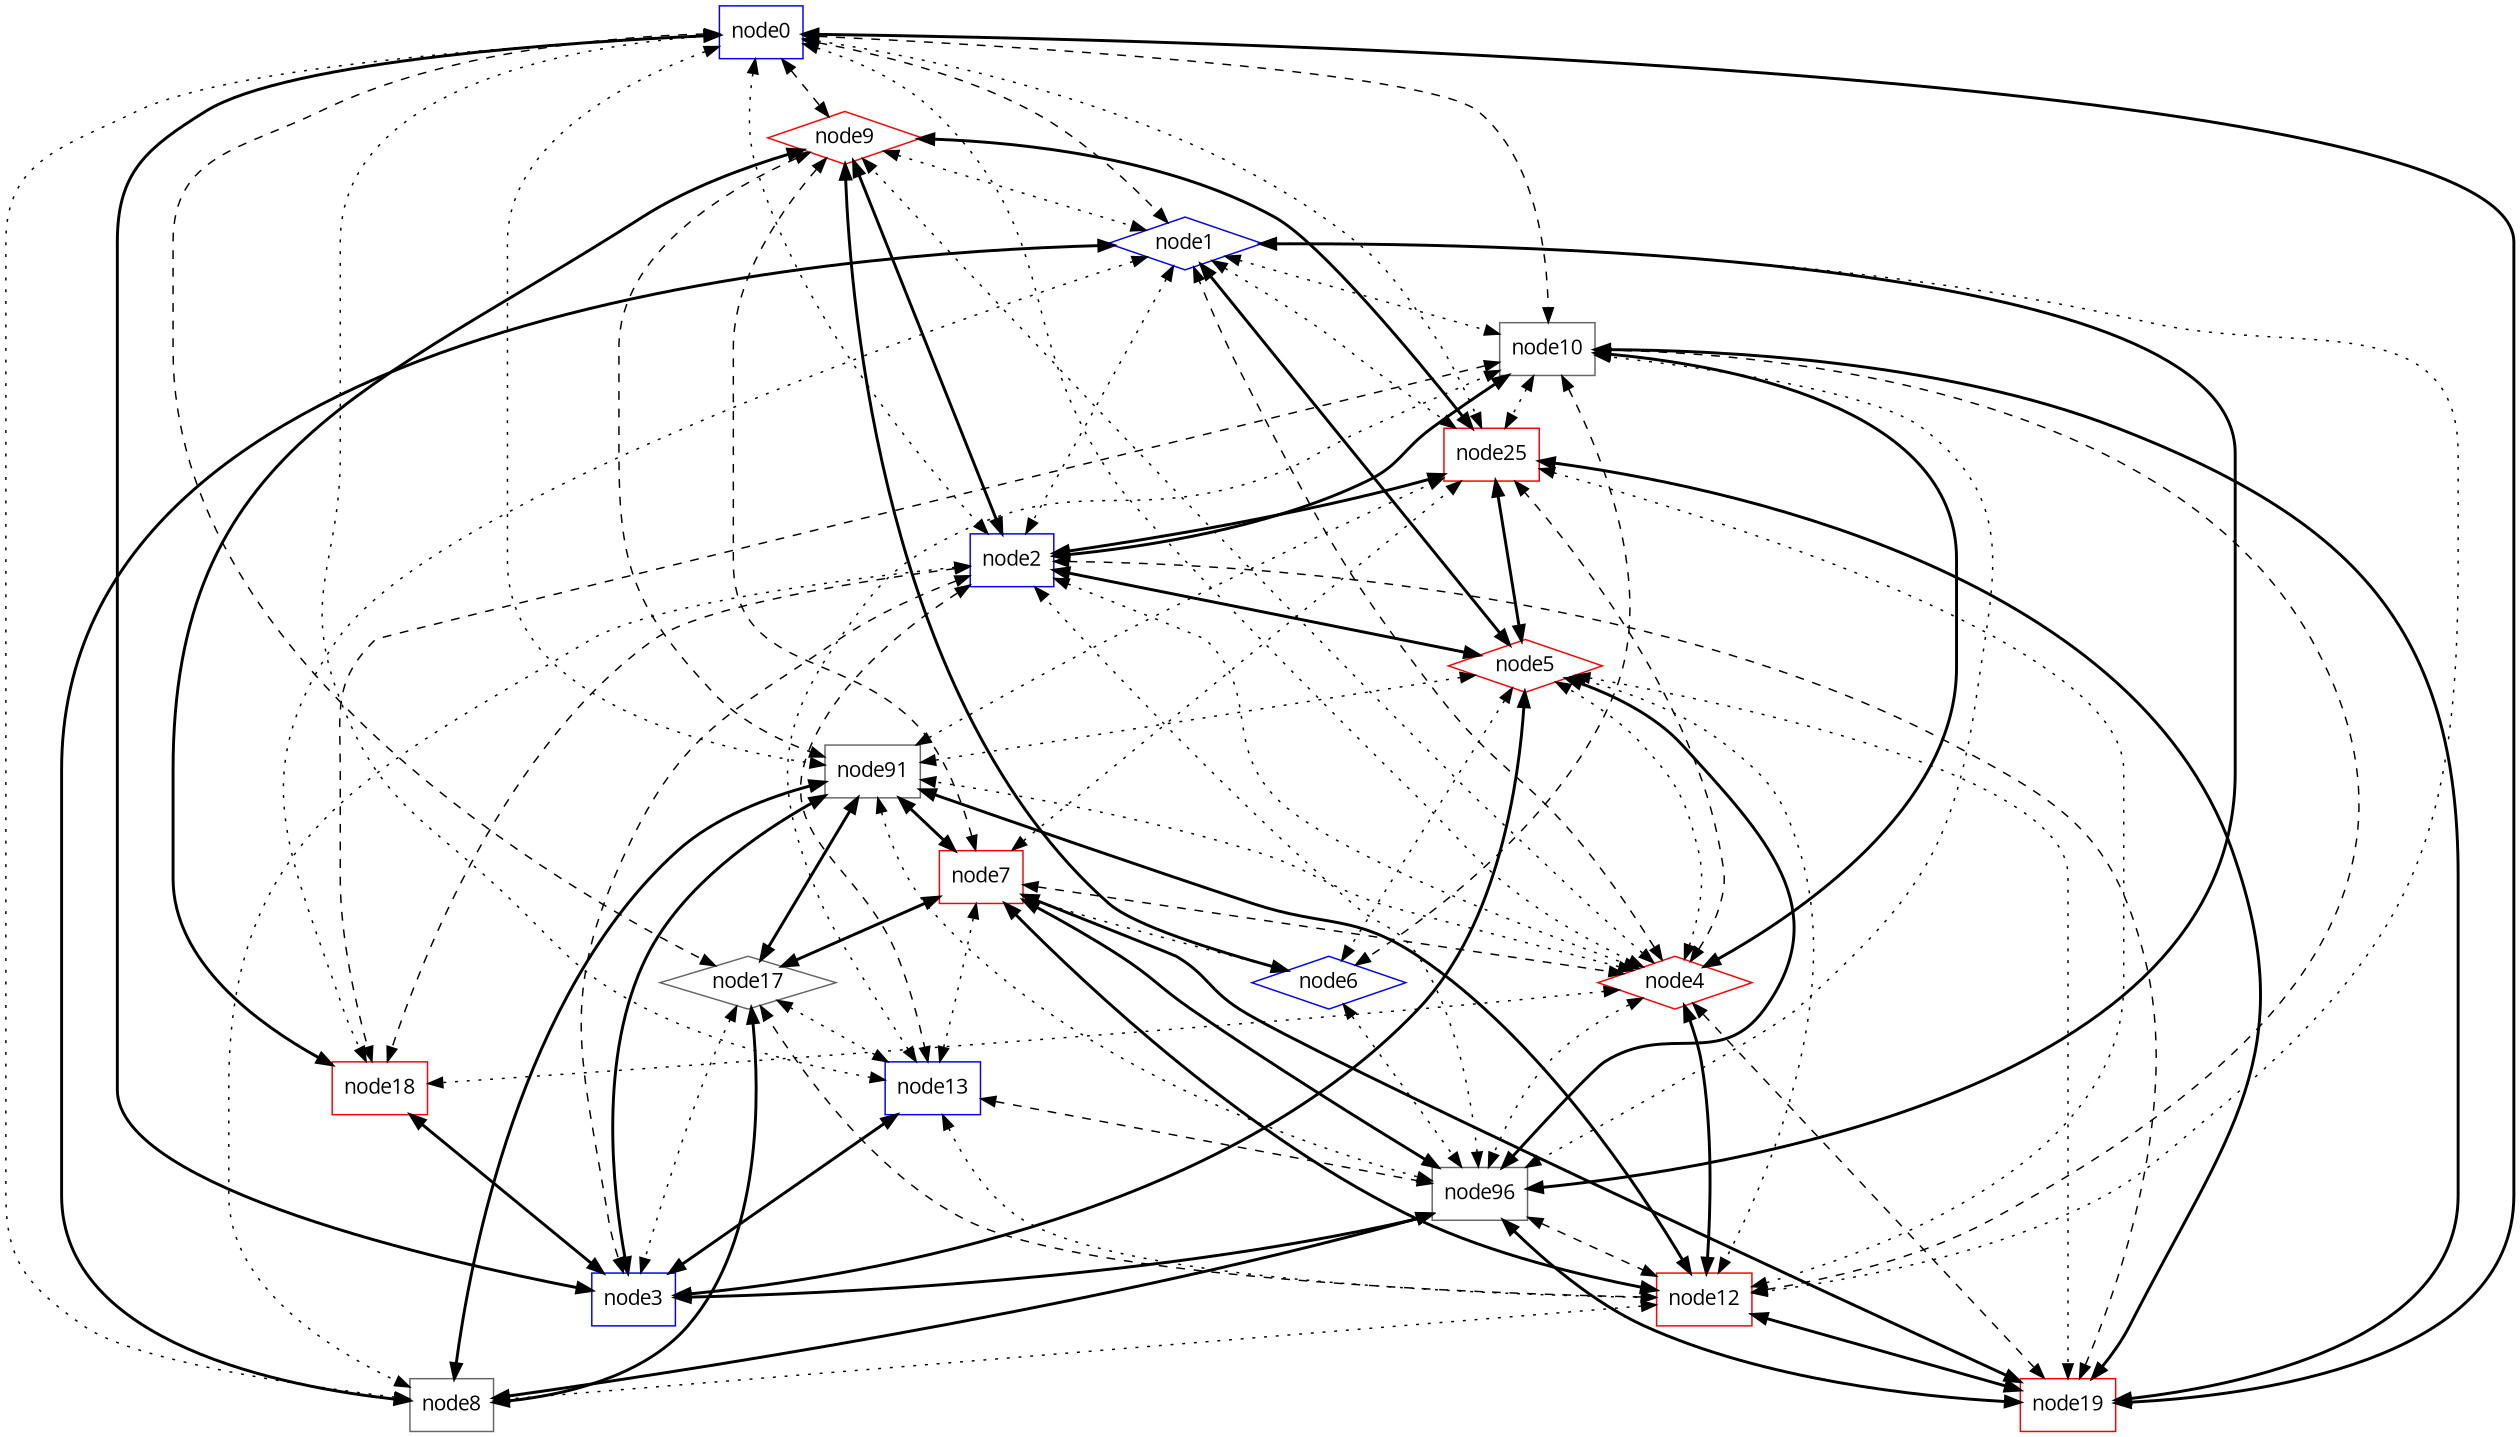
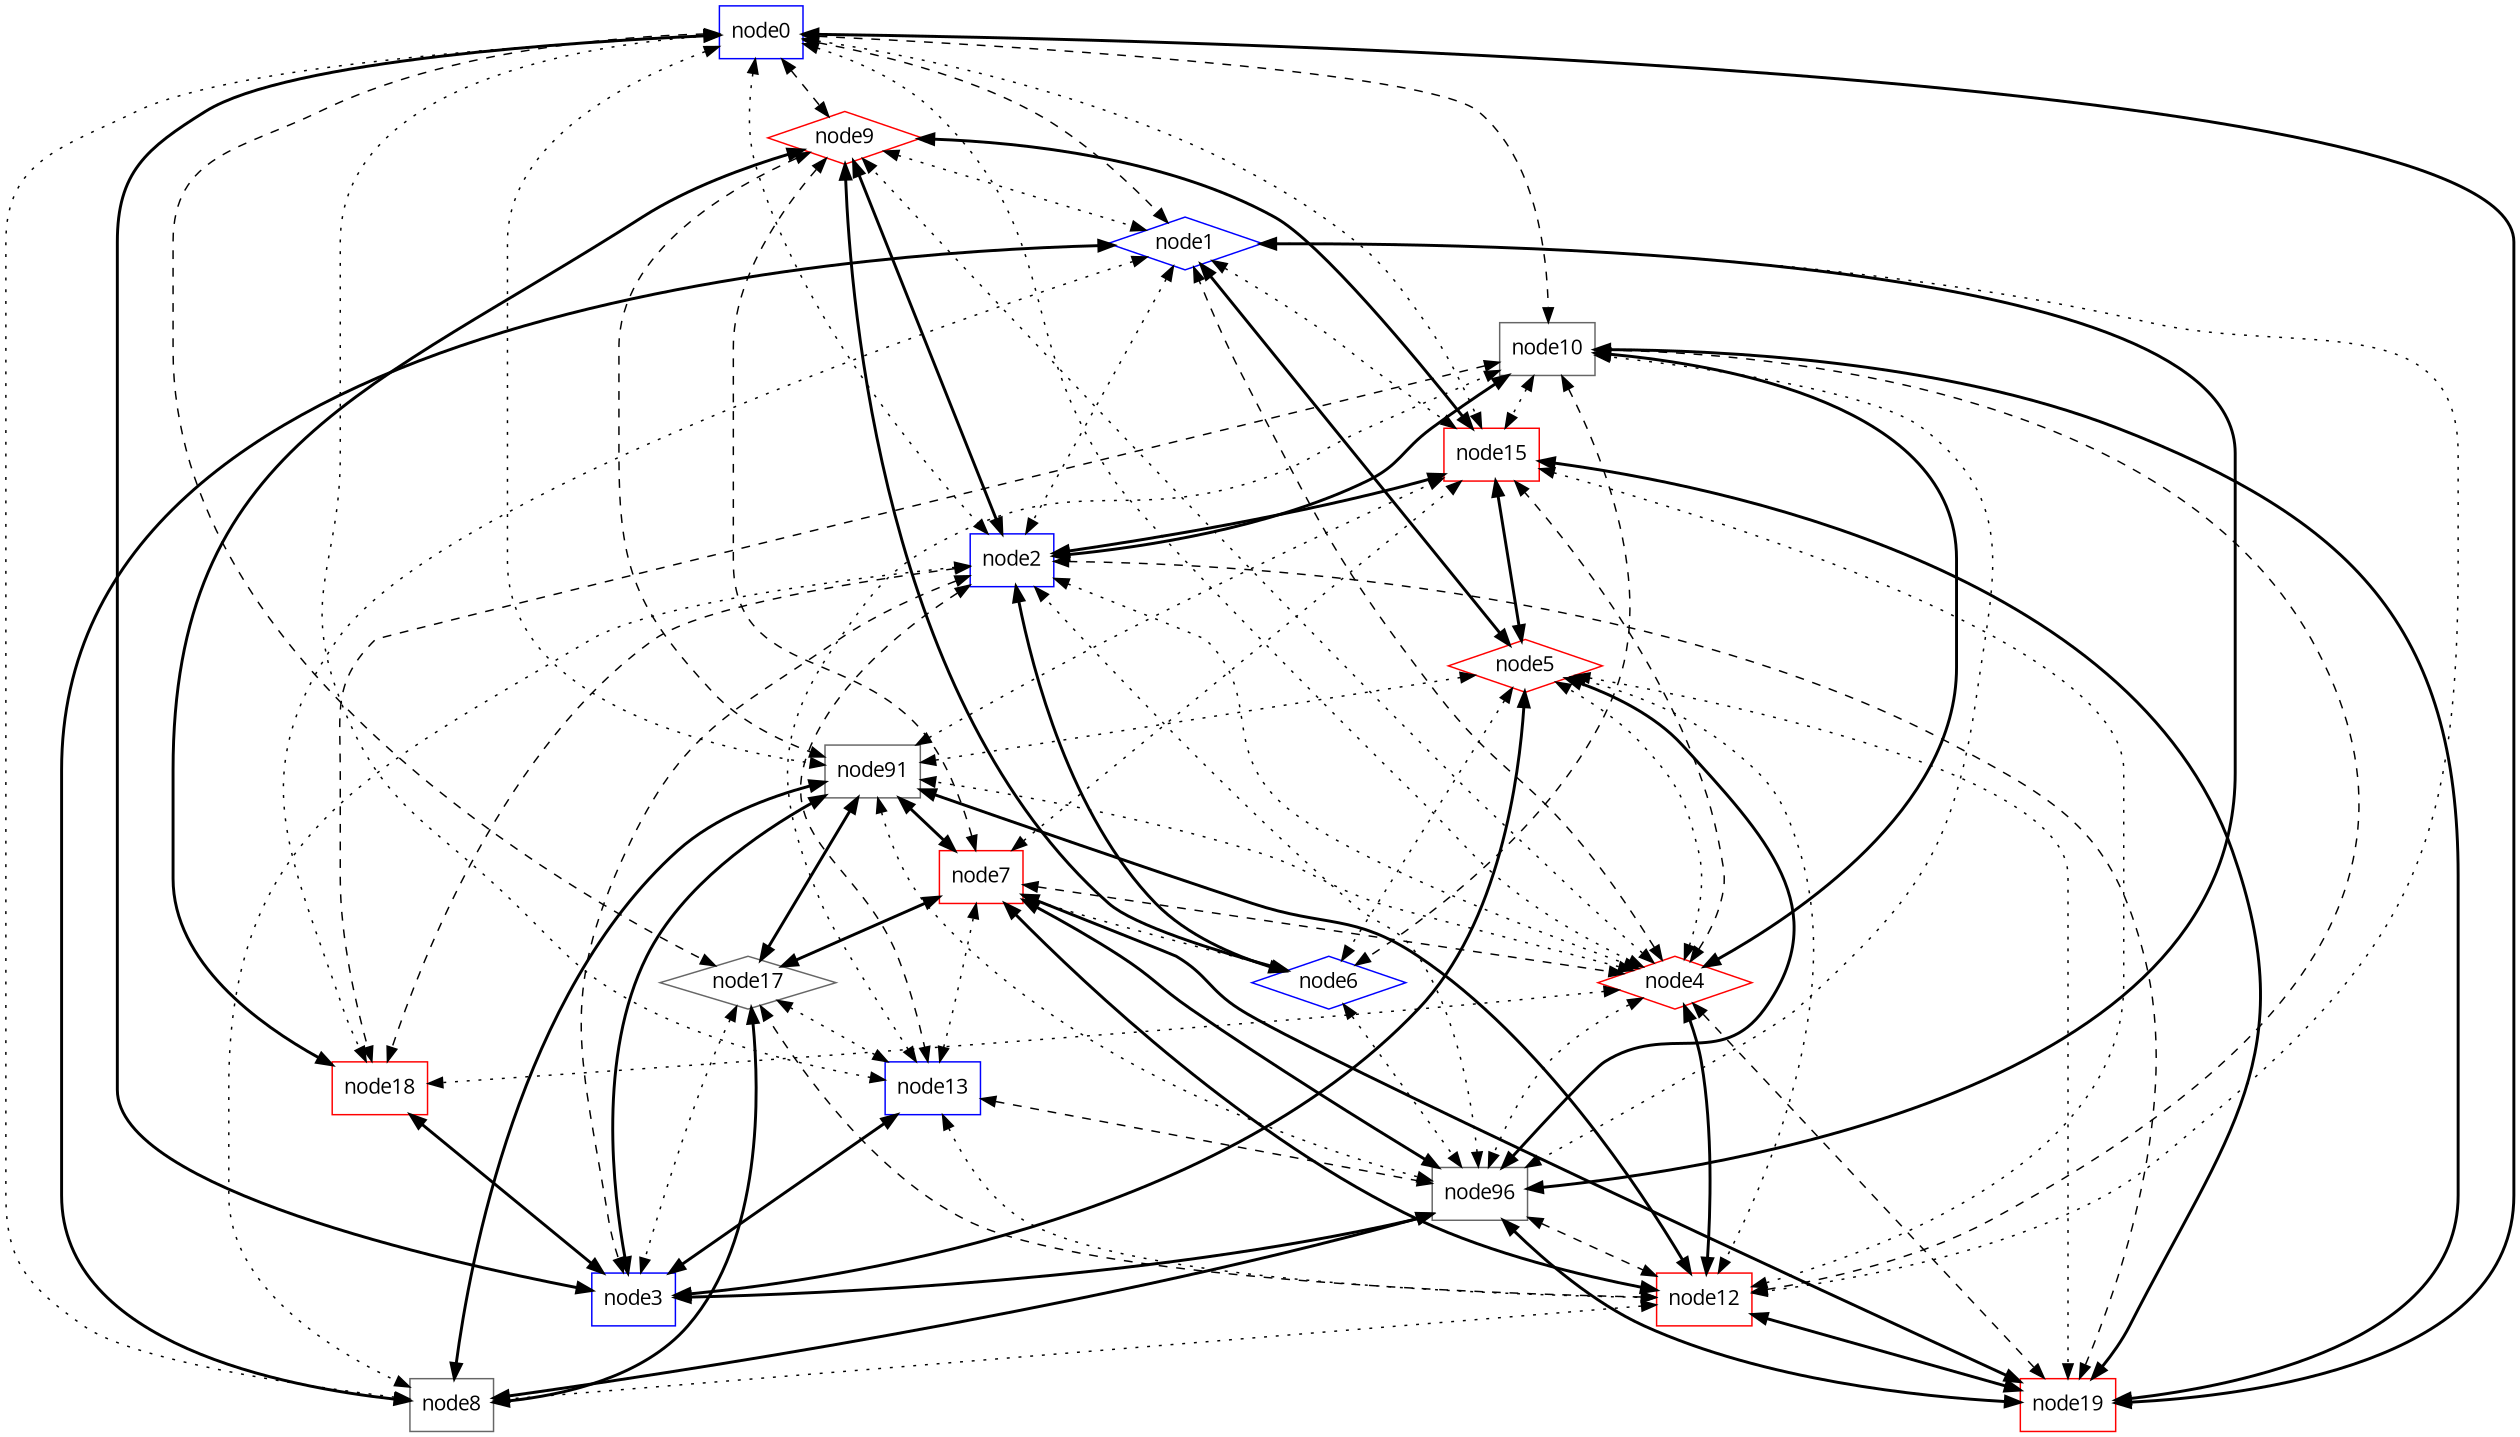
edge "node1" -- "node10": removed
node "node25": label "node25" -> "node15"
edge "node2" -- "node5": now "node2" -- "node6"
